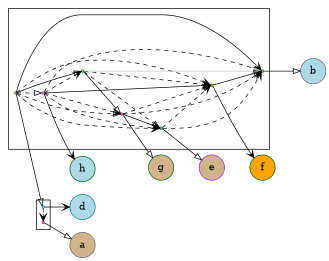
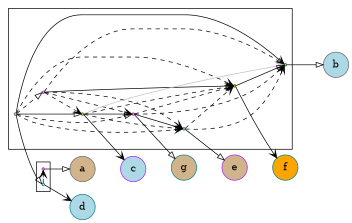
node "g": color darkgreen -> teal
node "f": color darkgreen -> teal
node "h": removed
node "c": added
